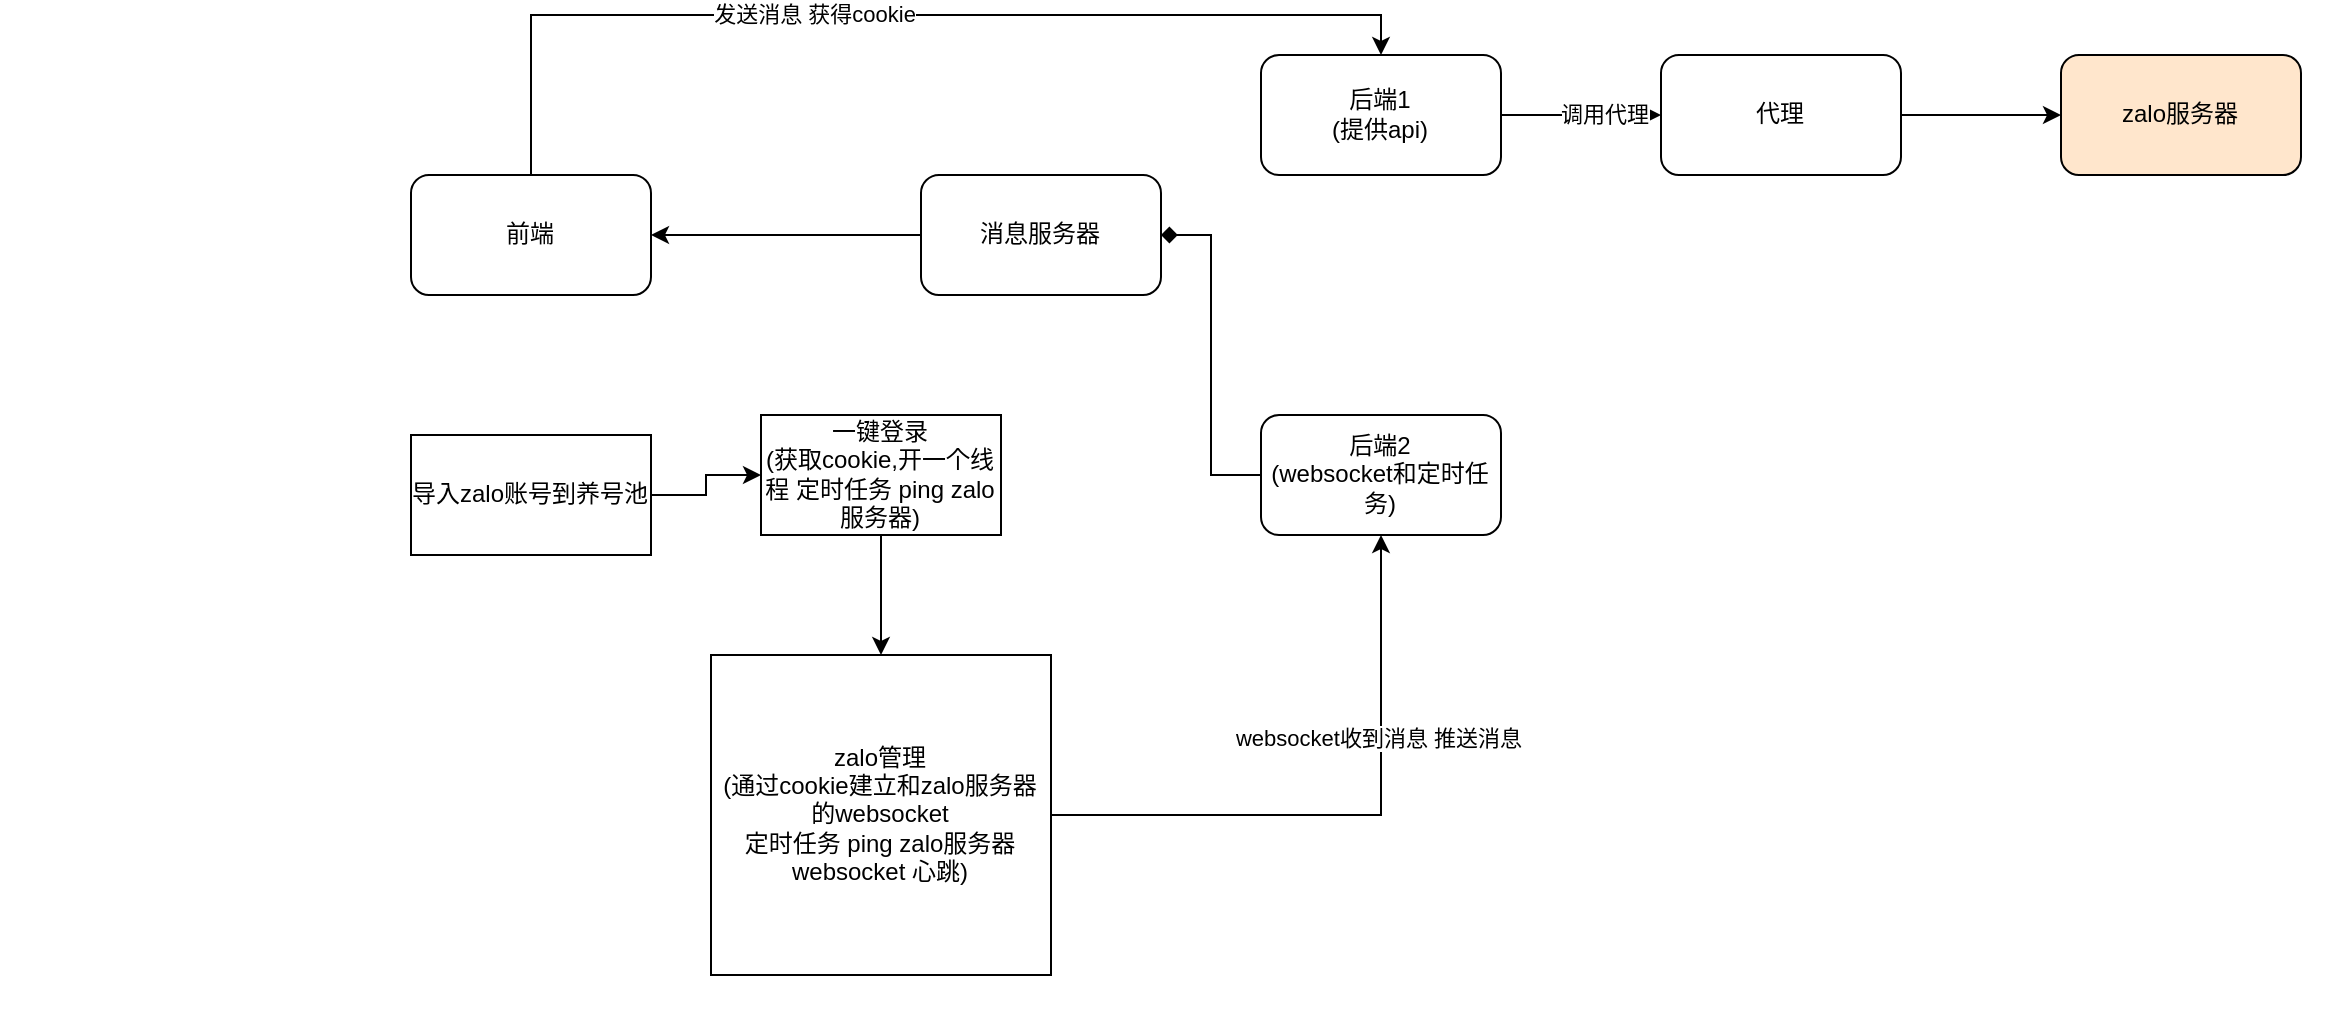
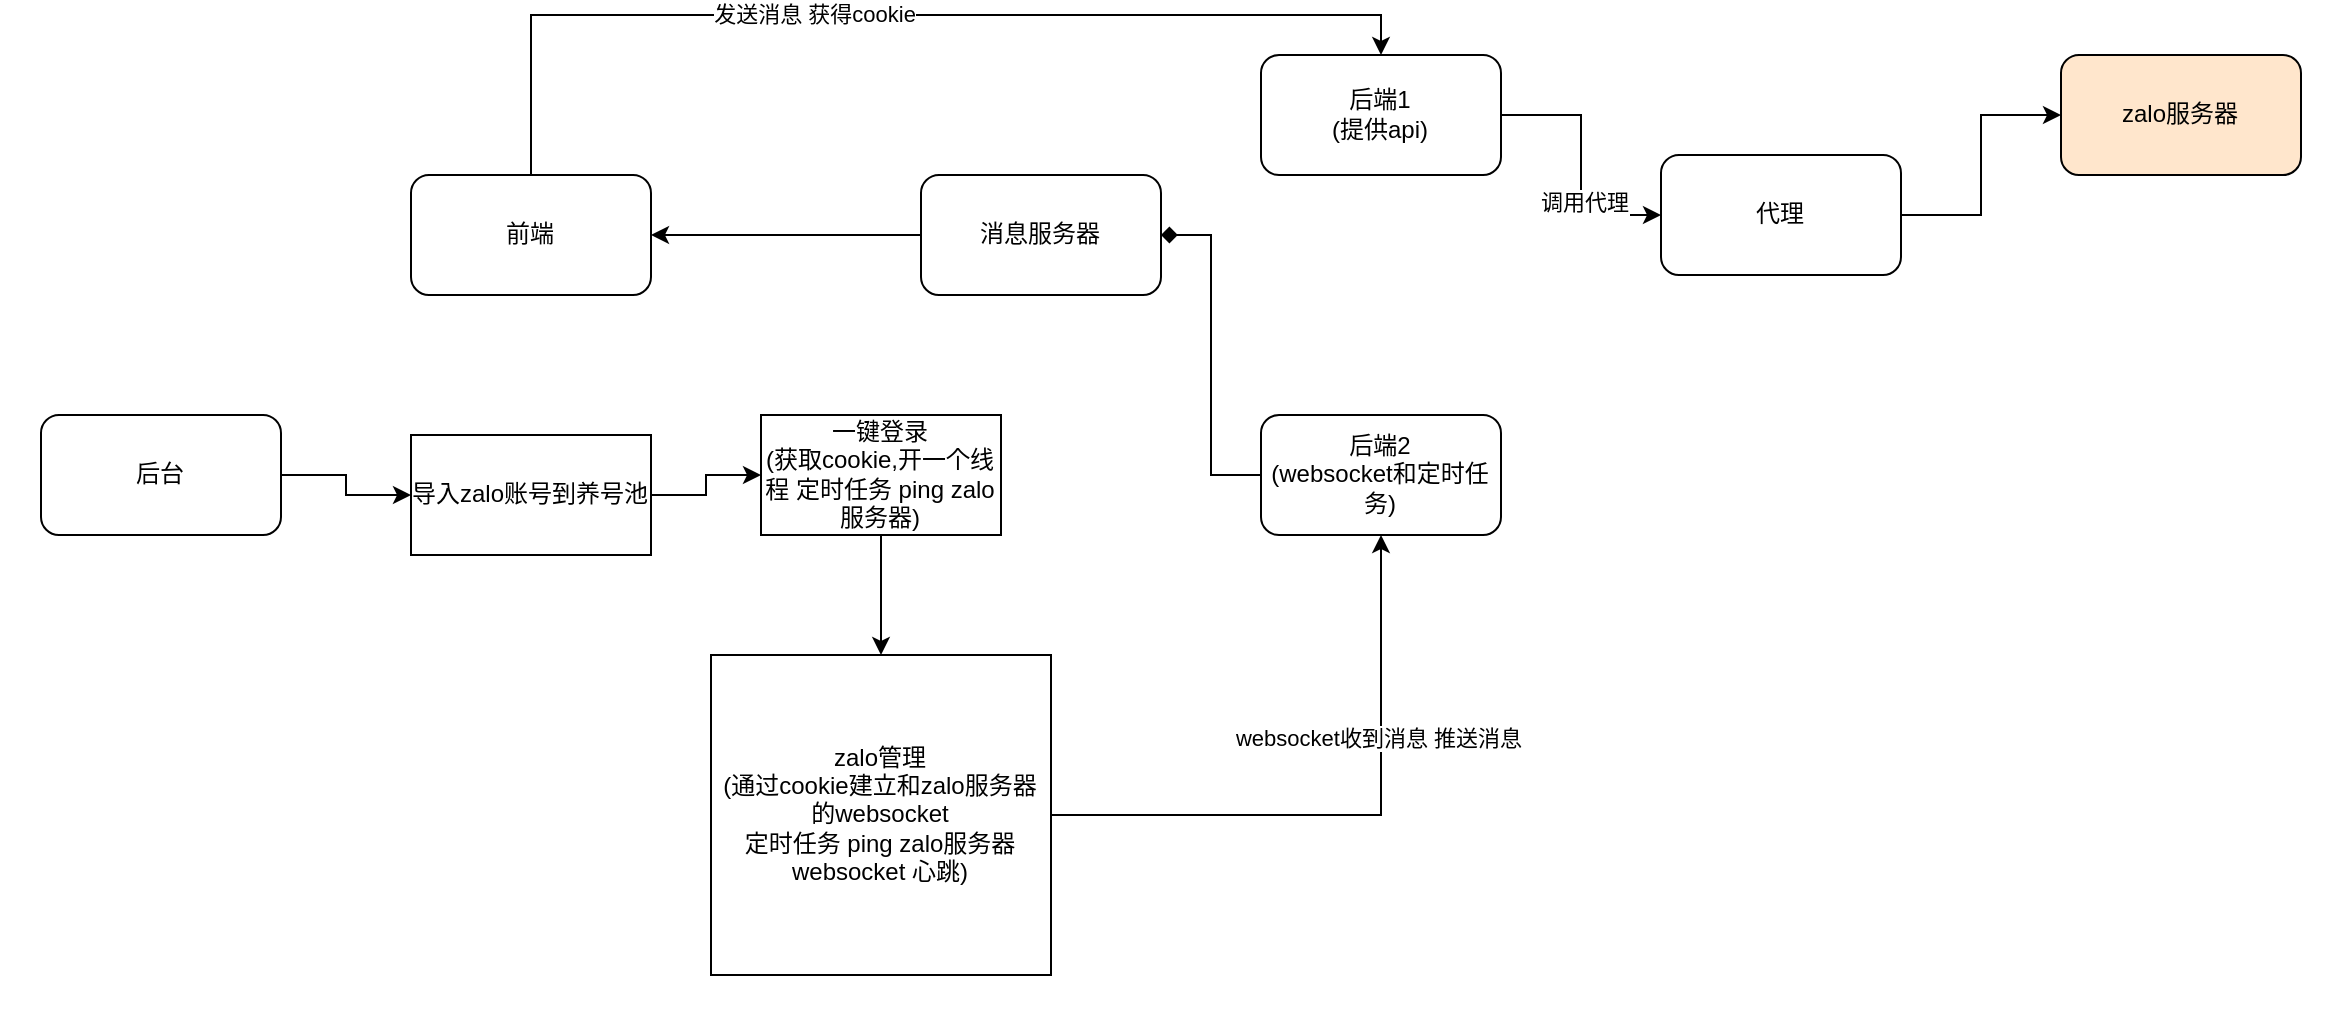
node "代理": moved (1781, 115) -> (1781, 215)
node "后台": added
edge "后台" -> "导入zalo账号到养号池": added
